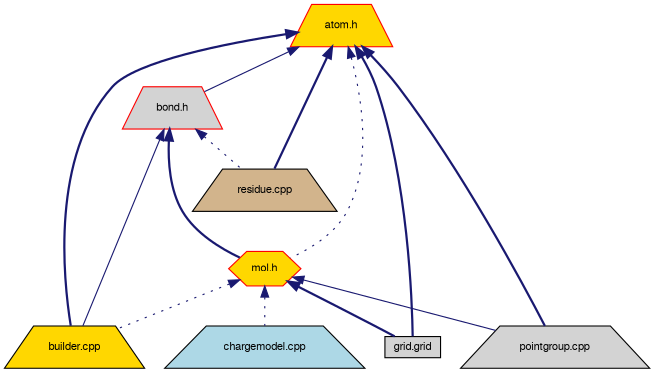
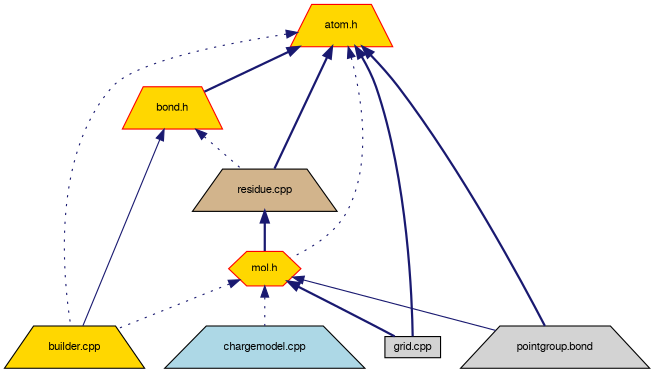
edge "bond.h" -> "atom.h": style solid -> bold
node "bond.h": fillcolor lightgrey -> gold
edge "builder.cpp" -> "atom.h": style bold -> dotted
edge "mol.h" -> "bond.h": now "mol.h" -> "residue.cpp"
node "grid.grid": label "grid.grid" -> "grid.cpp"
node "pointgroup.cpp": label "pointgroup.cpp" -> "pointgroup.bond"
